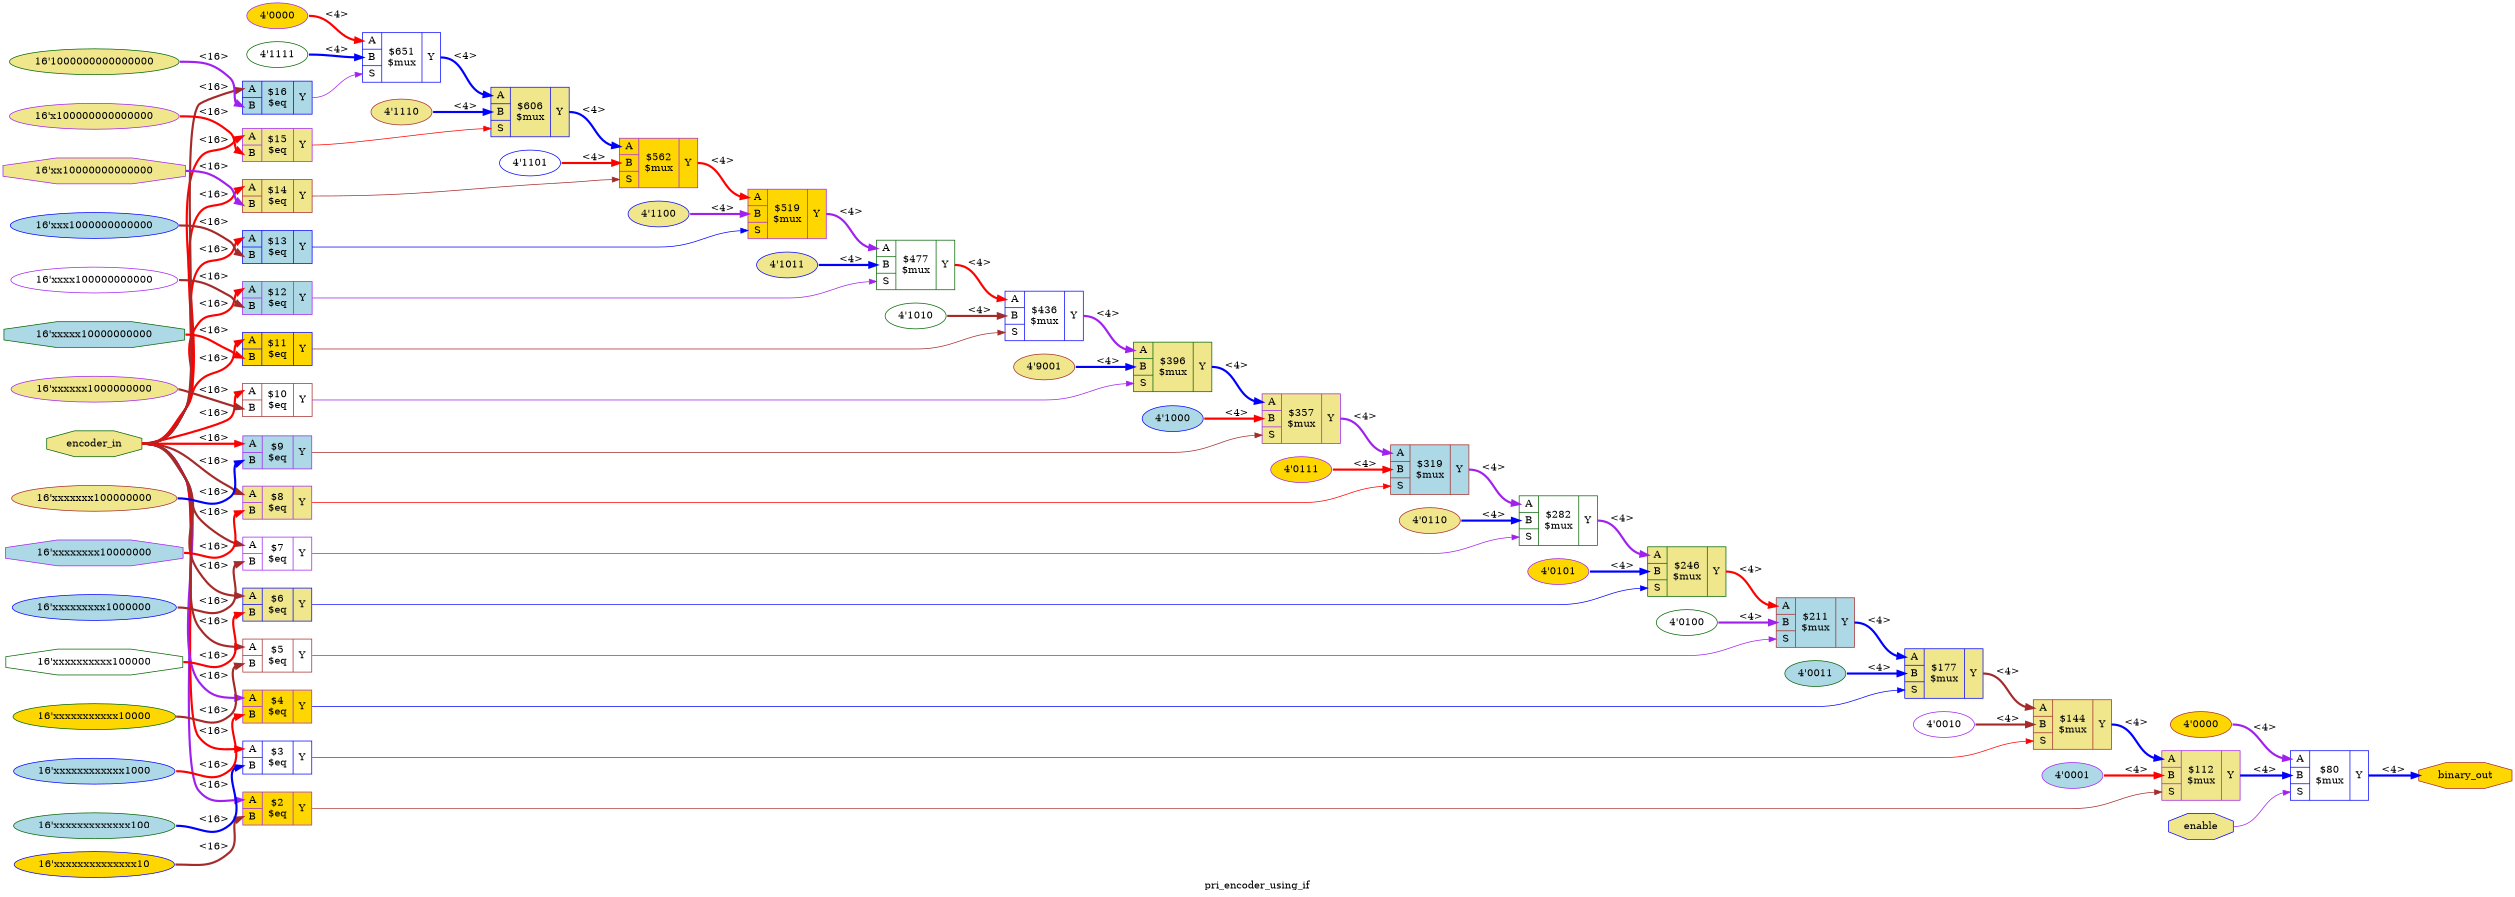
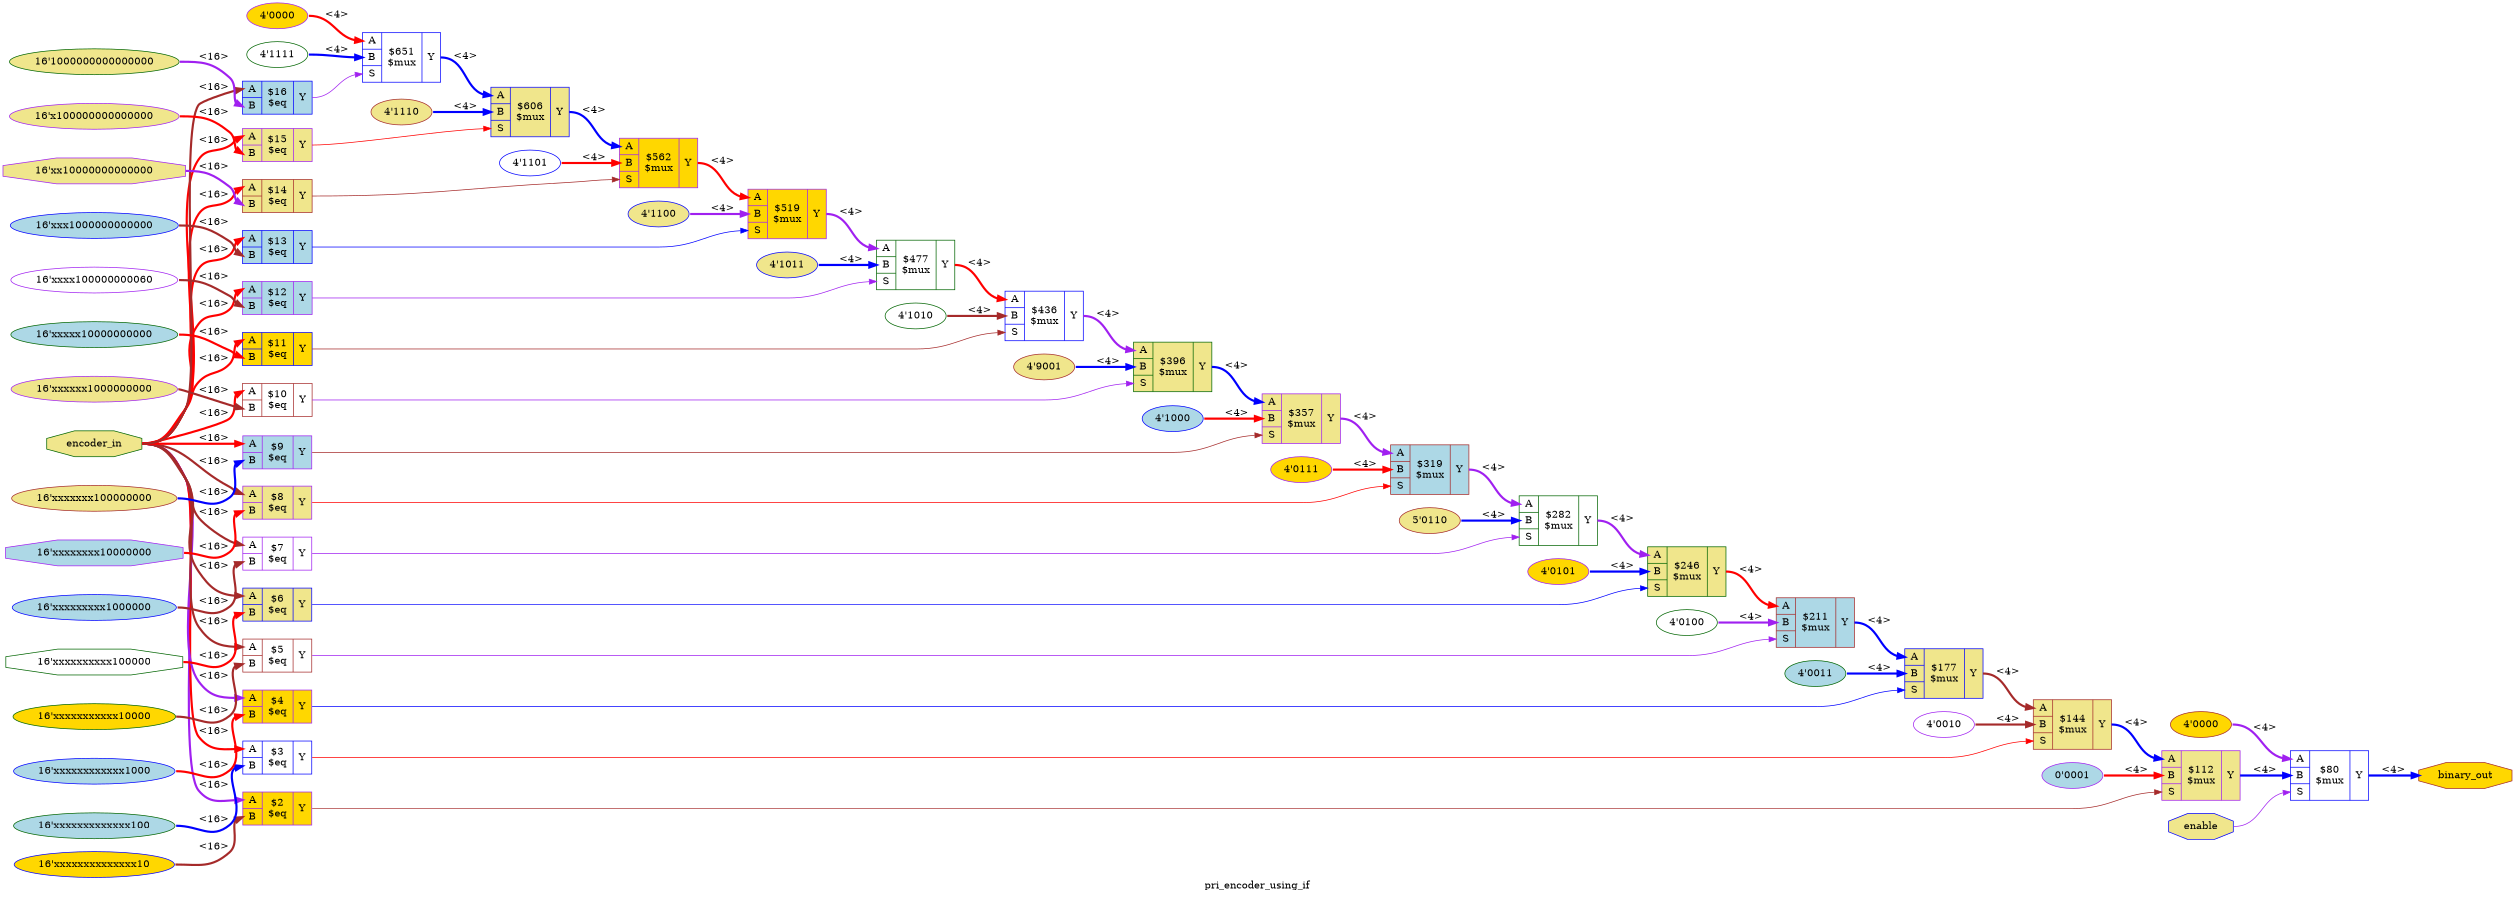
node "16'xxxx100000000000": label "16'xxxx100000000000" -> "16'xxxx100000000060"
node "16'xxxxx10000000000": shape octagon -> ellipse
node "4'0110": label "4'0110" -> "5'0110"
node "4'0001": label "4'0001" -> "0'0001"
